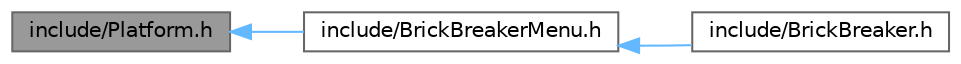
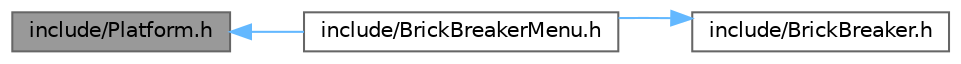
edge "include/BrickBreaker.h" -> "include/BrickBreakerMenu.h": reversed
